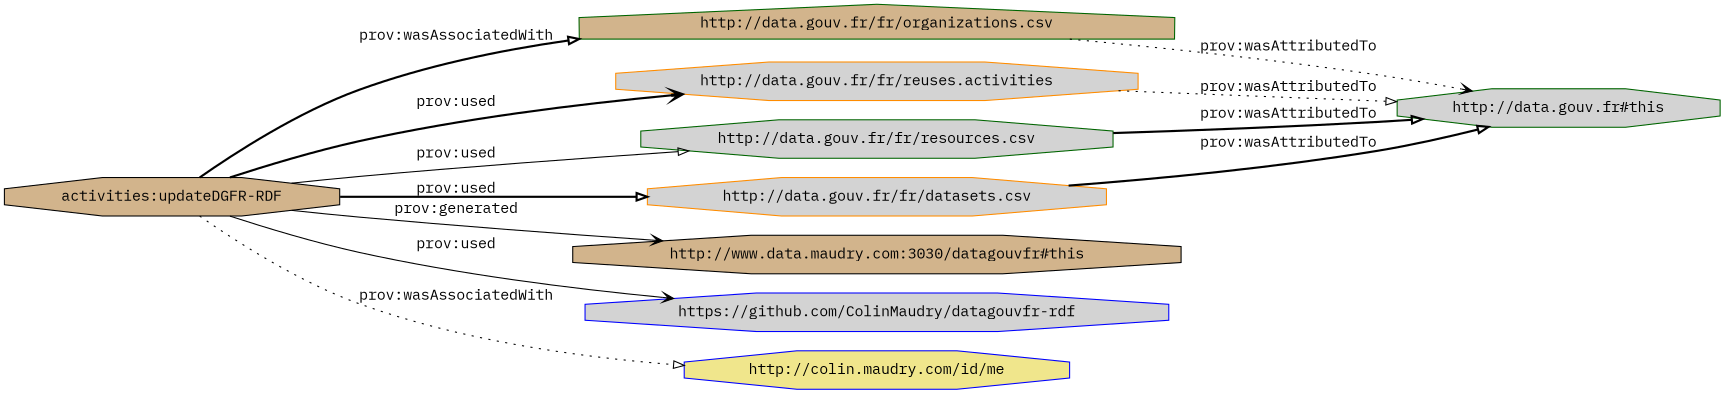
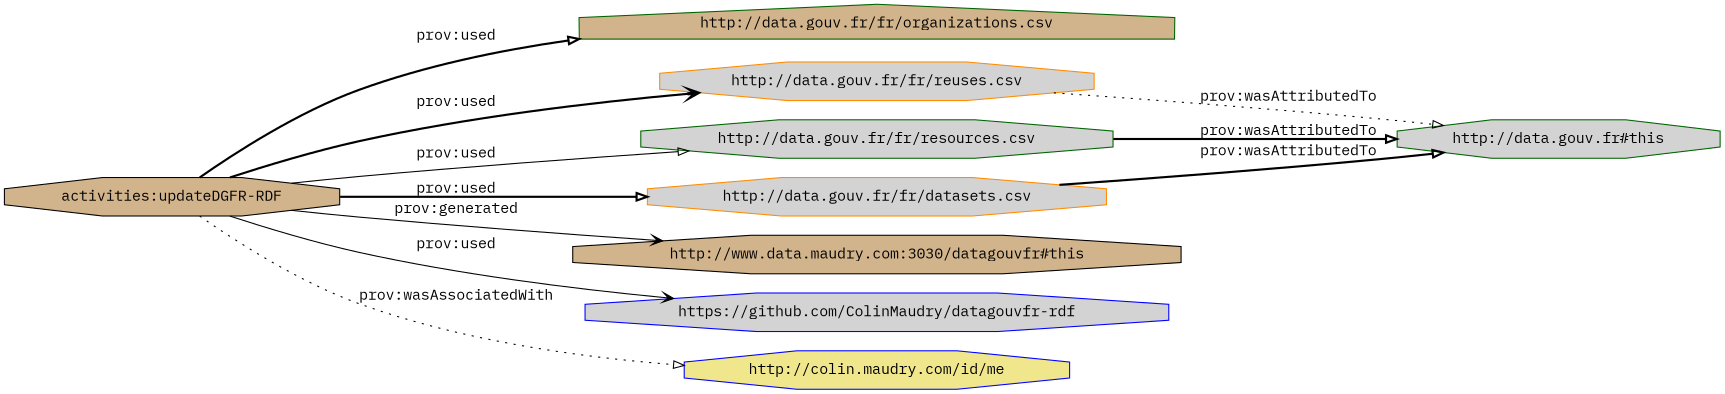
edge "activities:updateDGFR-RDF" -> "http://data.gouv.fr/fr/organizations.csv": label "prov:wasAssociatedWith" -> "prov:used"
edge "http://data.gouv.fr/fr/organizations.csv" -> "http://data.gouv.fr#this": removed, label "prov:wasAttributedTo"
node "http://data.gouv.fr/fr/reuses.activities": label "http://data.gouv.fr/fr/reuses.activities" -> "http://data.gouv.fr/fr/reuses.csv"
